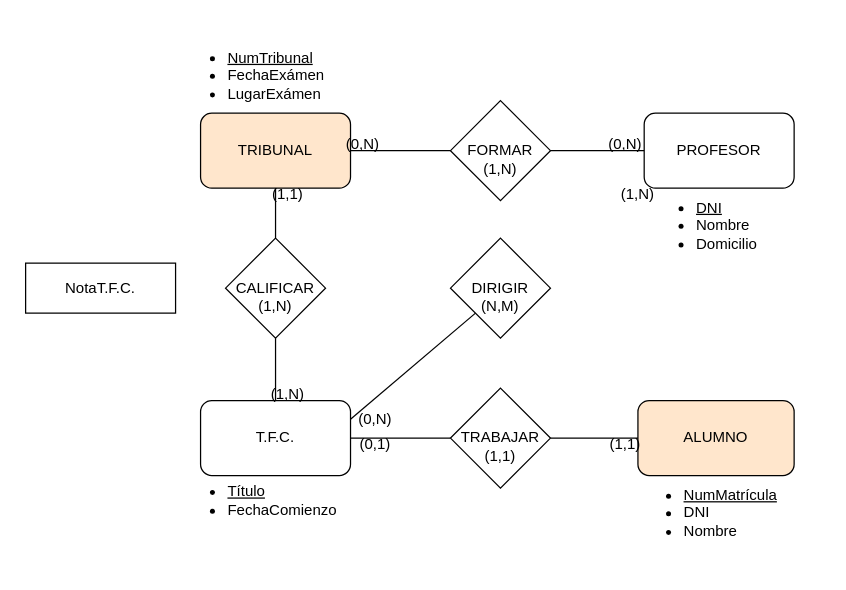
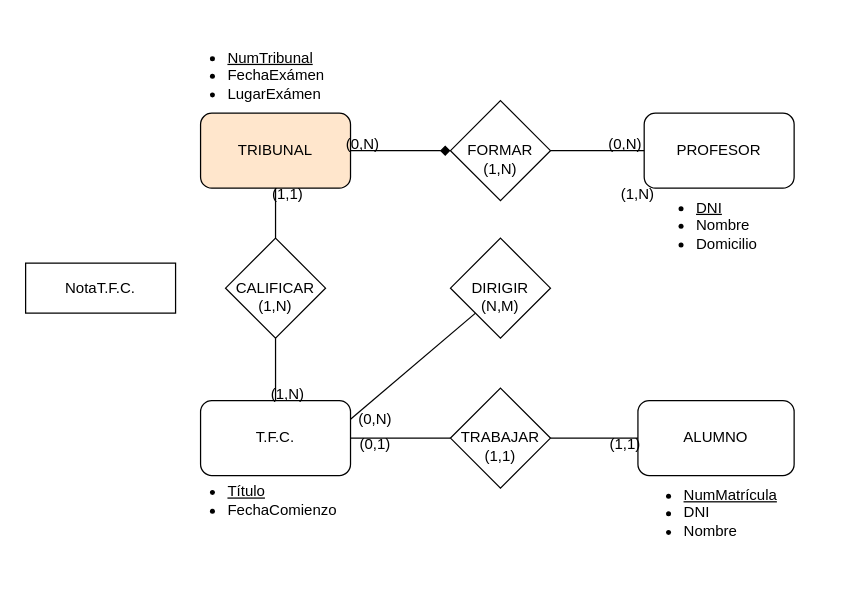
edge "TRIBUNAL" -- "FORMAR": arrowhead none -> diamond
node "ALUMNO": fillcolor #ffe6cc -> #ffffff
